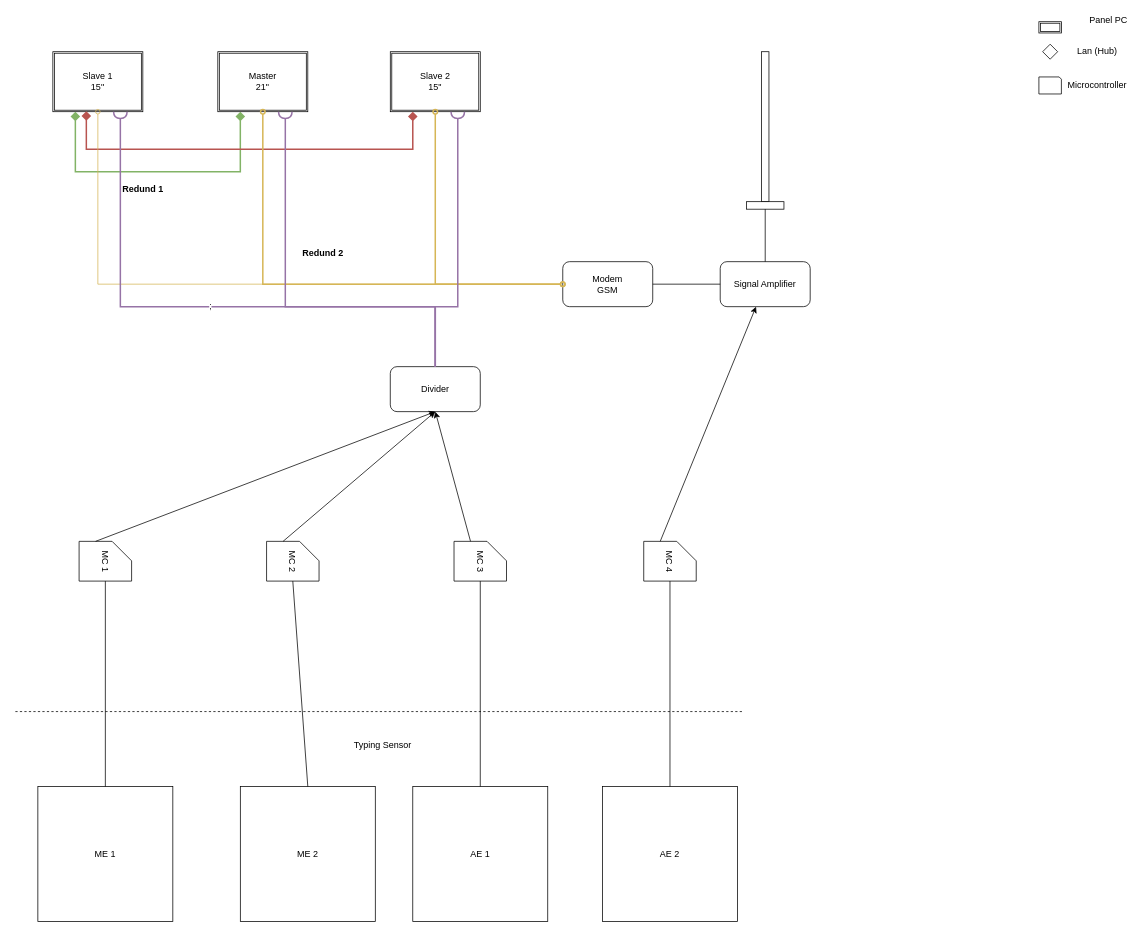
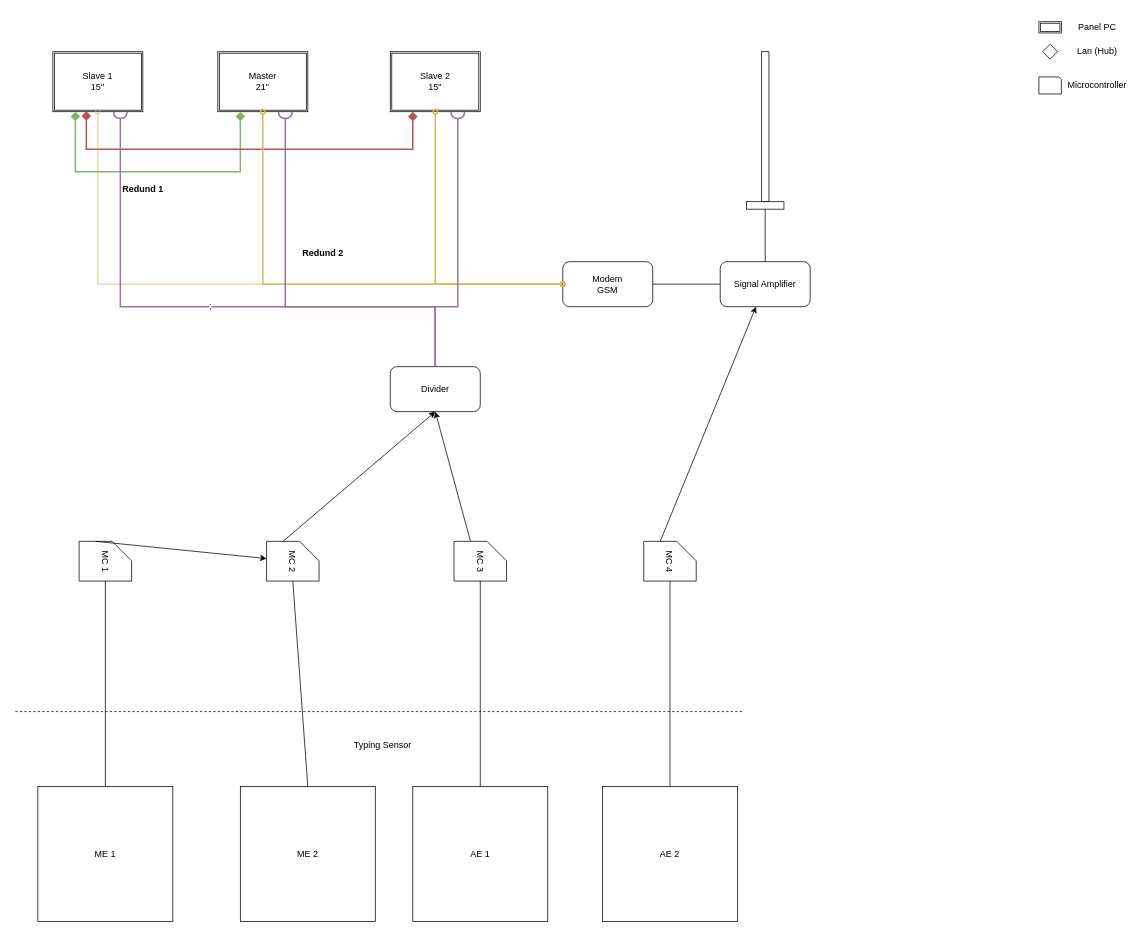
node "Panel PC": moved (1109, 20) -> (1098, 27)
edge "MC 1" -> "Divider": now "MC 1" -> "MC 2"
